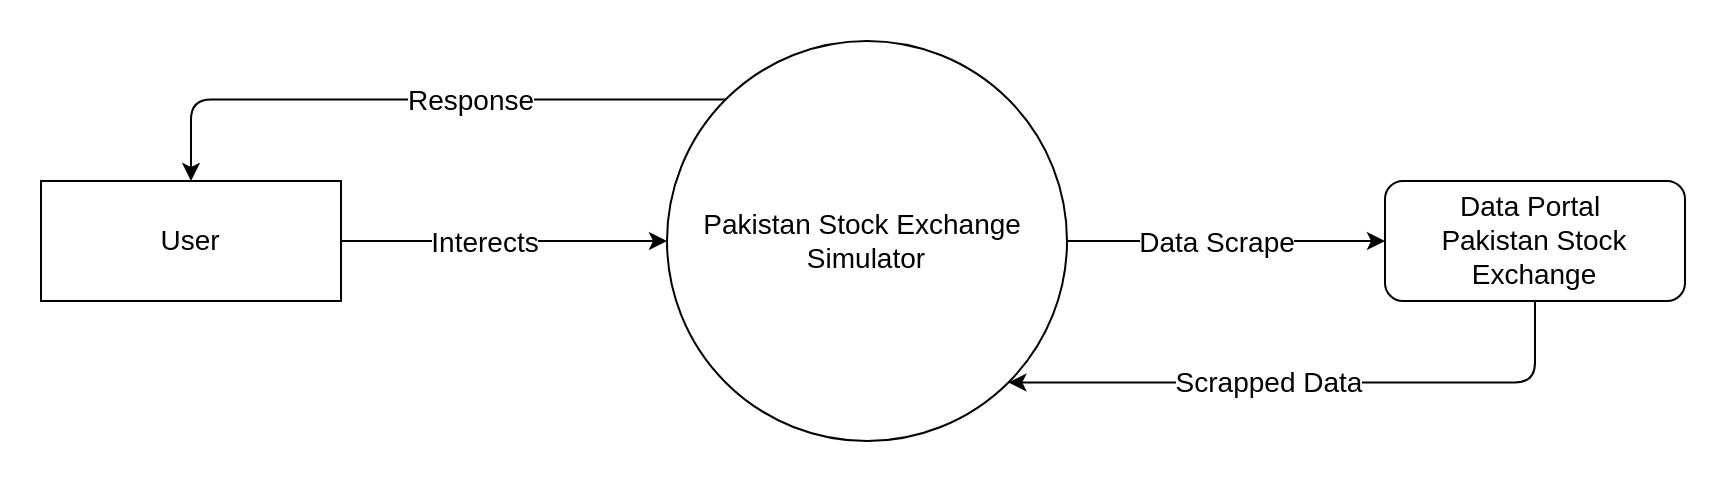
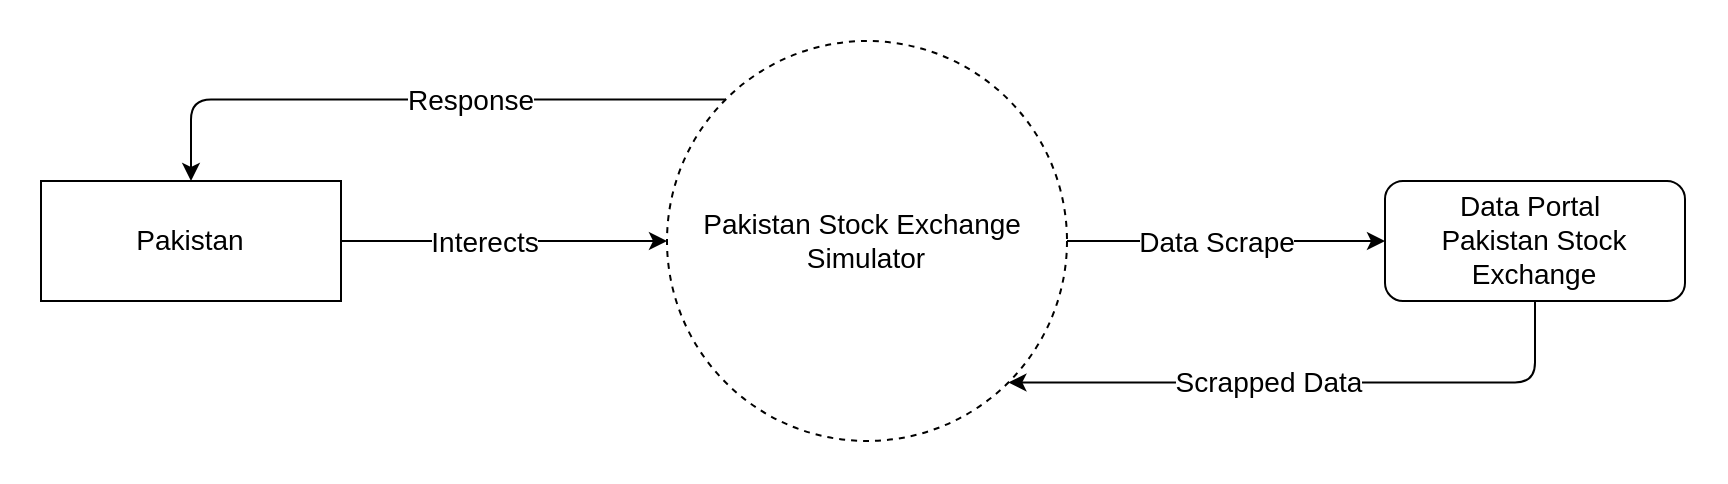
node "User": label "User" -> "Pakistan"
node "Pakistan Stock Exchange Simulator": style solid -> dashed
